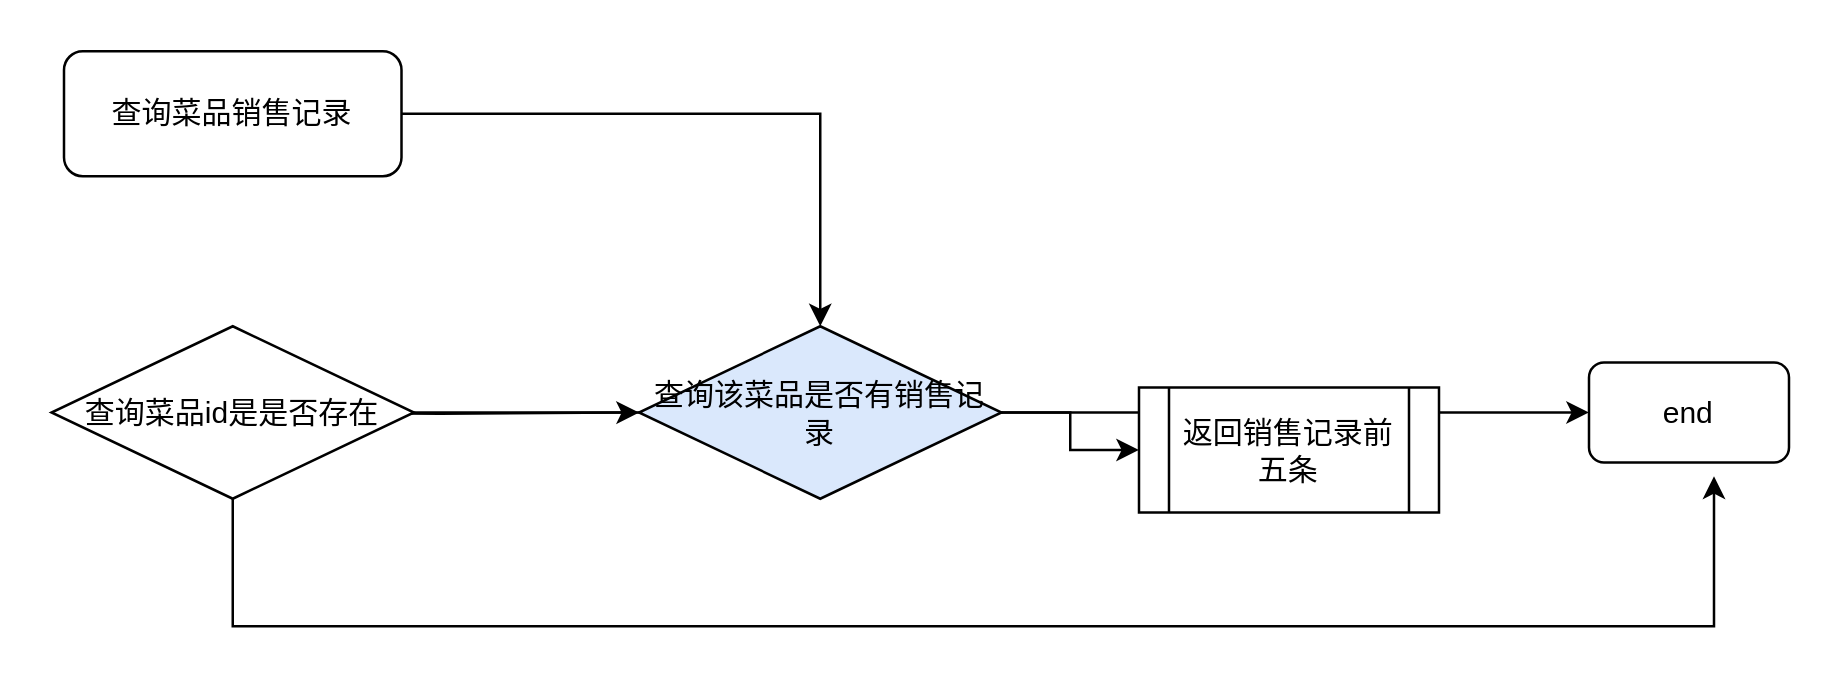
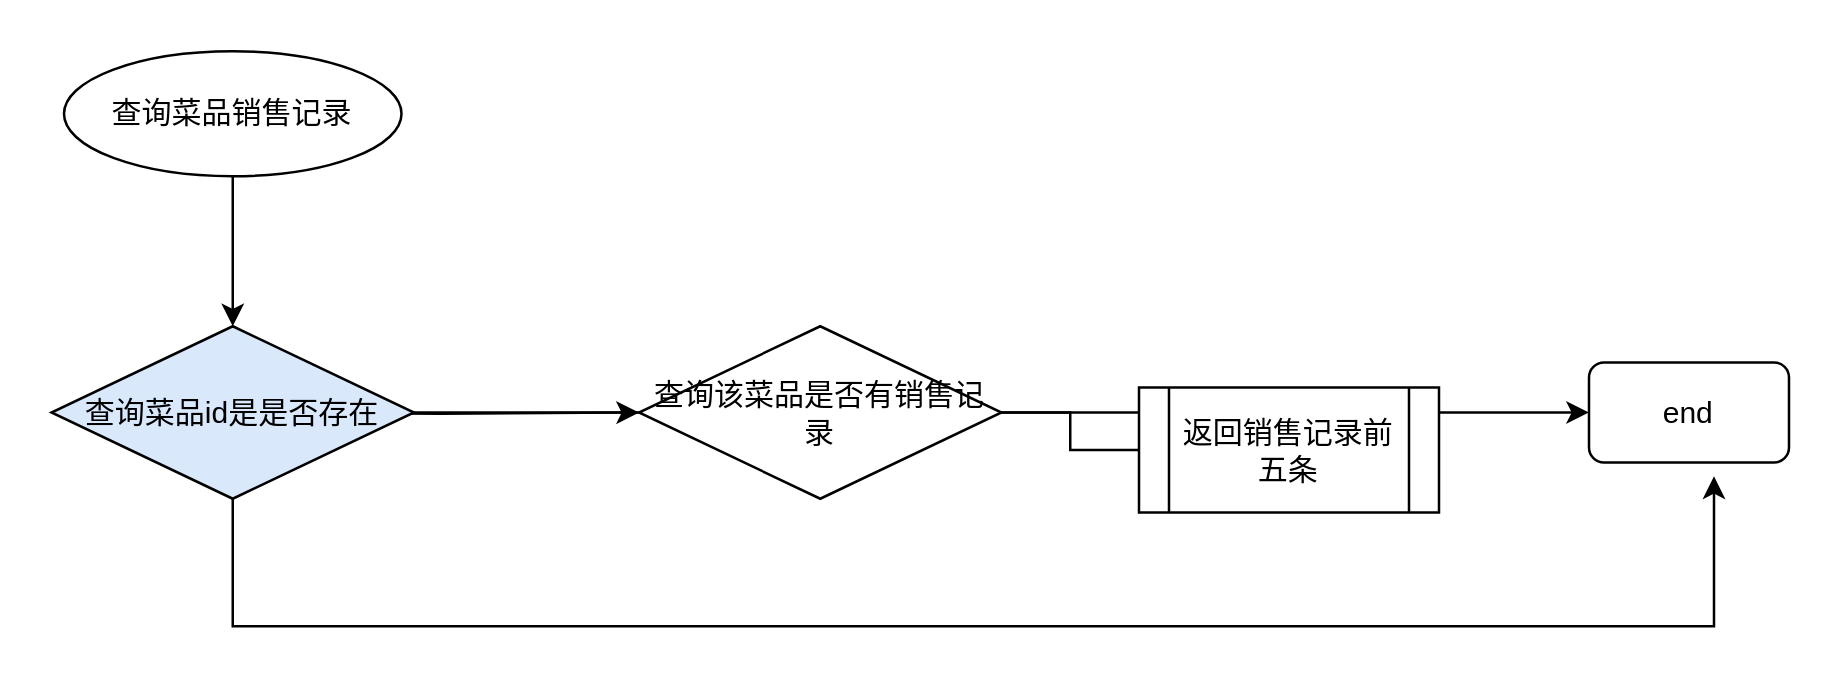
node "查询菜品销售记录": shape rounded rectangle -> ellipse
edge "查询菜品销售记录" -> "查询该菜品是否有销售记录": now "查询菜品销售记录" -> "查询菜品id是是否存在"
node "查询菜品id是是否存在": fillcolor #ffffff -> #dae8fc
node "查询该菜品是否有销售记录": fillcolor #dae8fc -> #ffffff
edge "查询该菜品是否有销售记录" -> "返回销售记录前五条": arrowhead classic -> none
